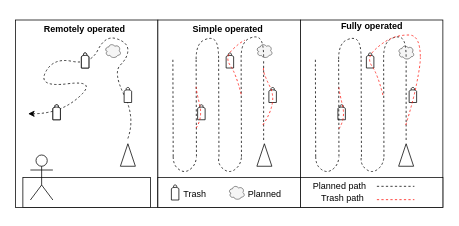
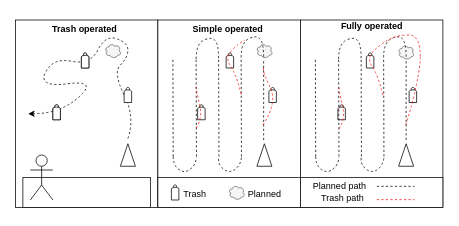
node "Remotely operated": label "Remotely operated" -> "Trash operated"
